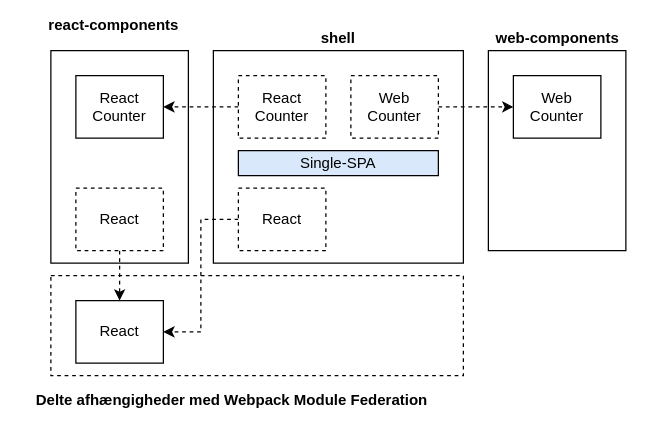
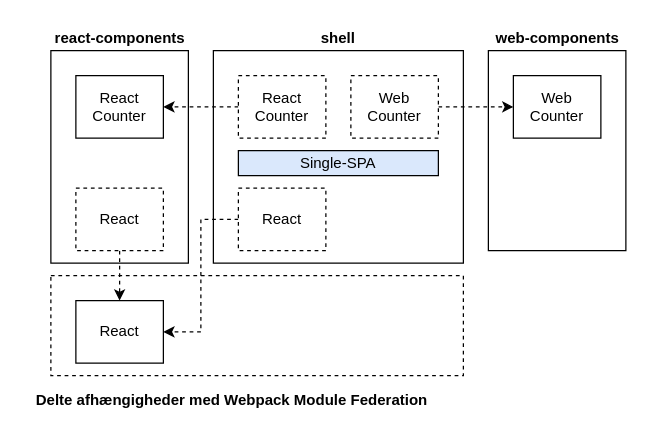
node "react-components": moved (113, 26) -> (119, 38)
